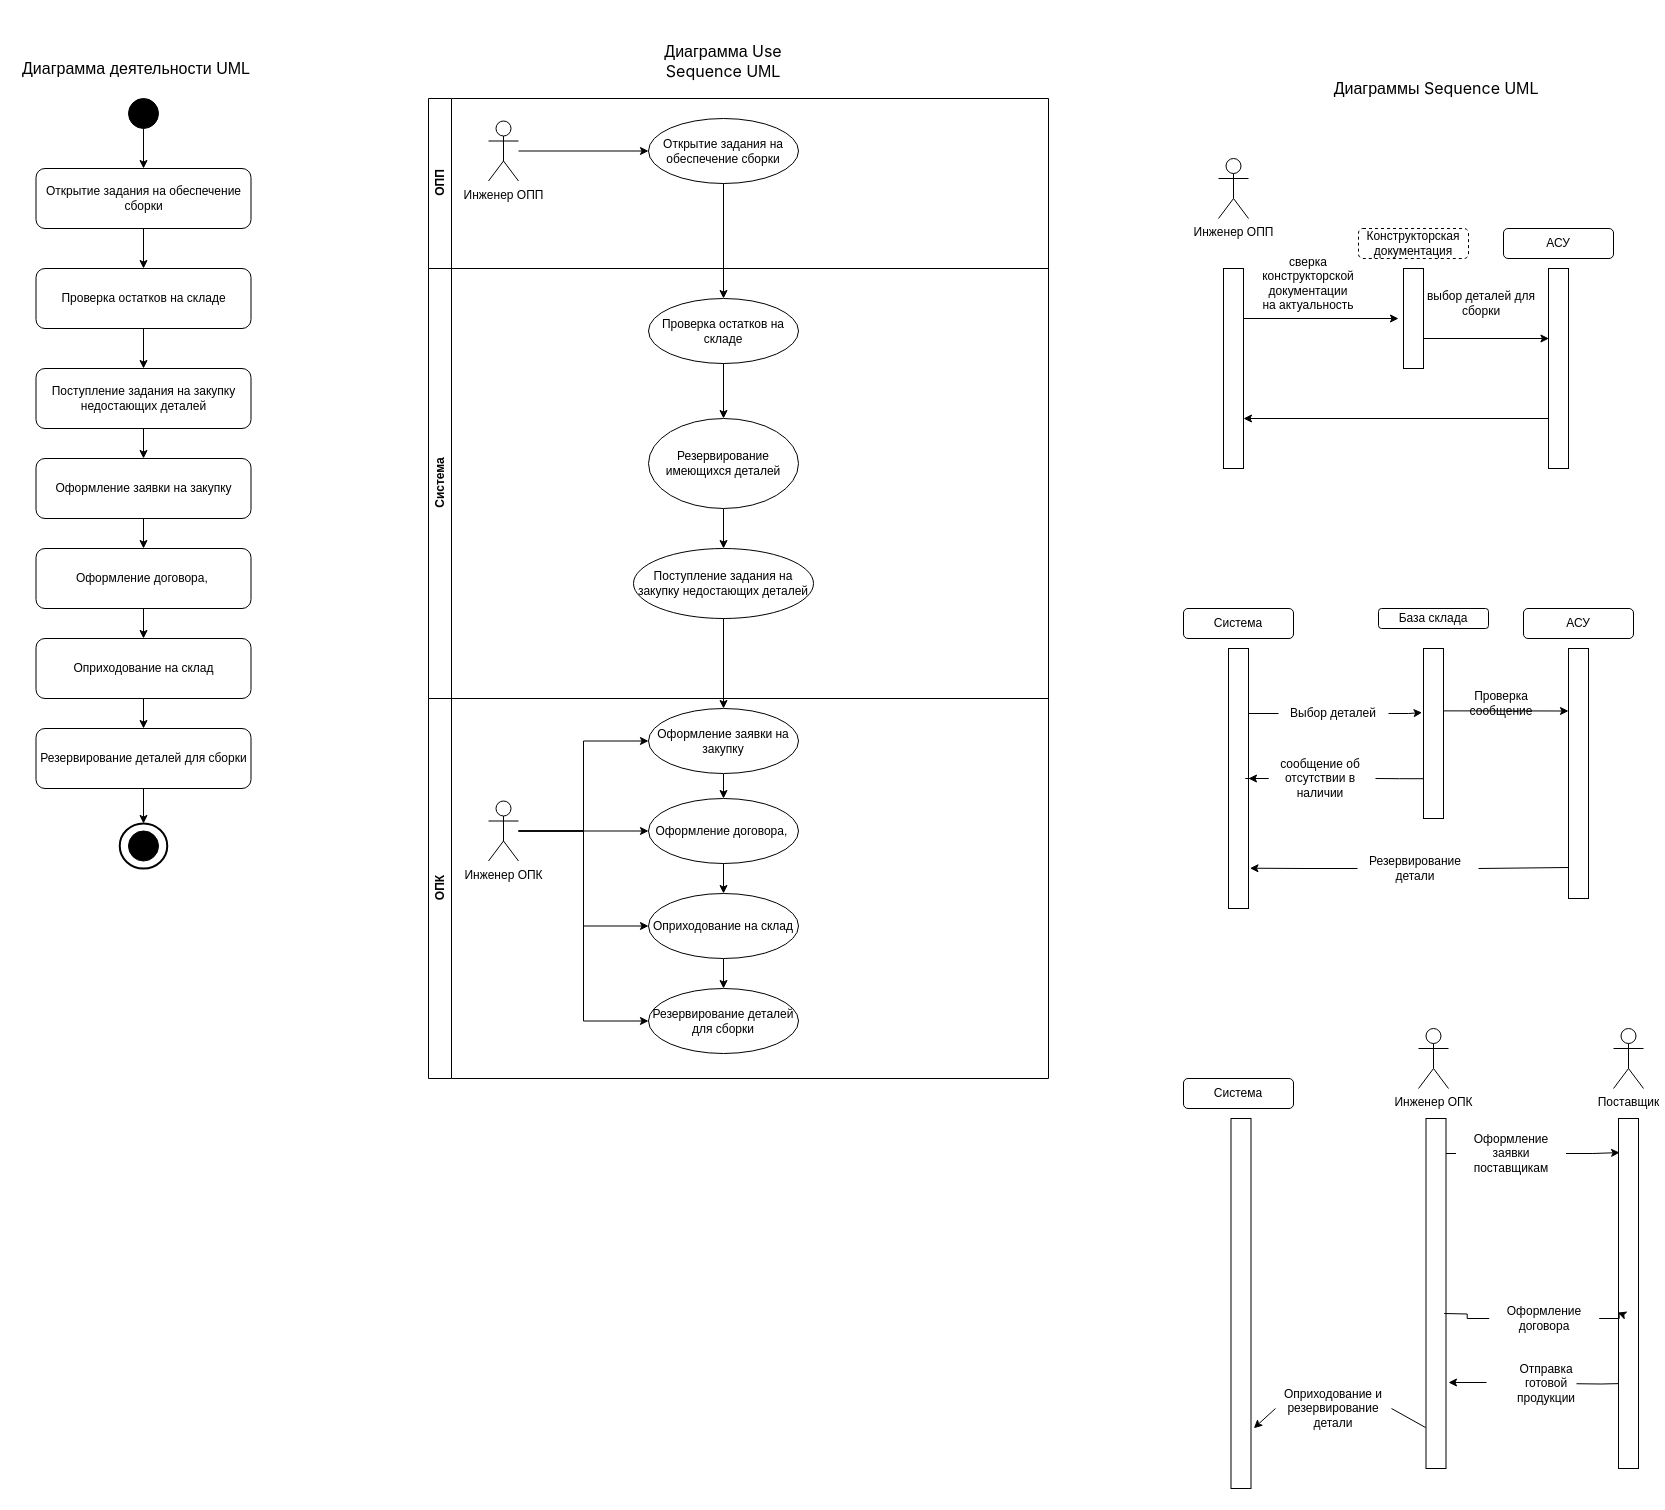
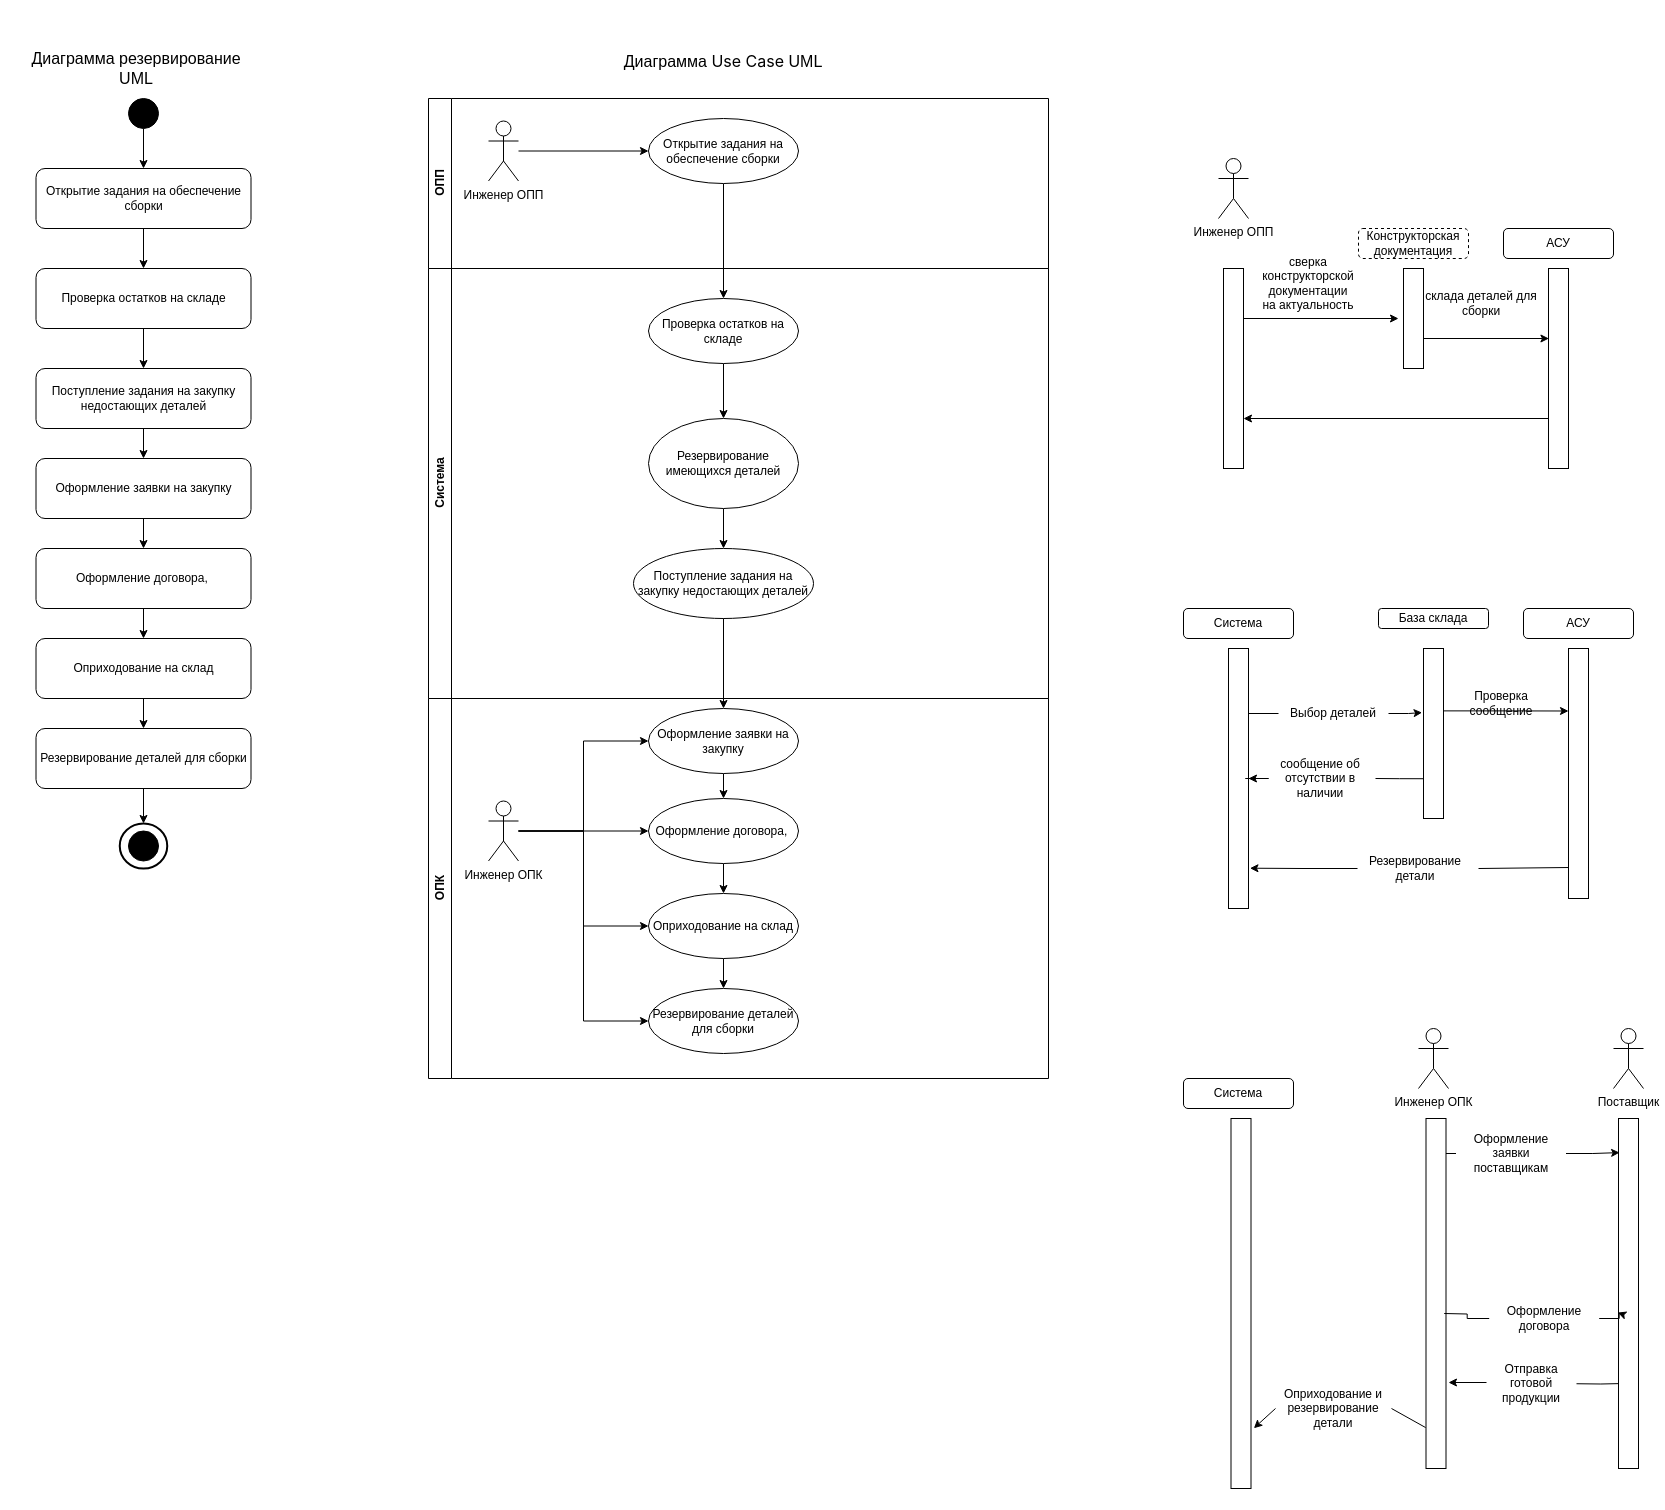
node "Диаграмма Use Sequence UML": label "Диаграмма Use Sequence UML" -> "Диаграмма Use Case UML"
node "Диаграмма деятельности UML": label "Диаграмма деятельности UML" -> "Диаграмма резервирование UML"
node "Диаграммы Sequence UML": removed
node "выбор деталей для сборки": label "выбор деталей для сборки" -> "склада деталей для сборки"
node "Отправка готовой продукции": moved (1547, 1384) -> (1532, 1384)
